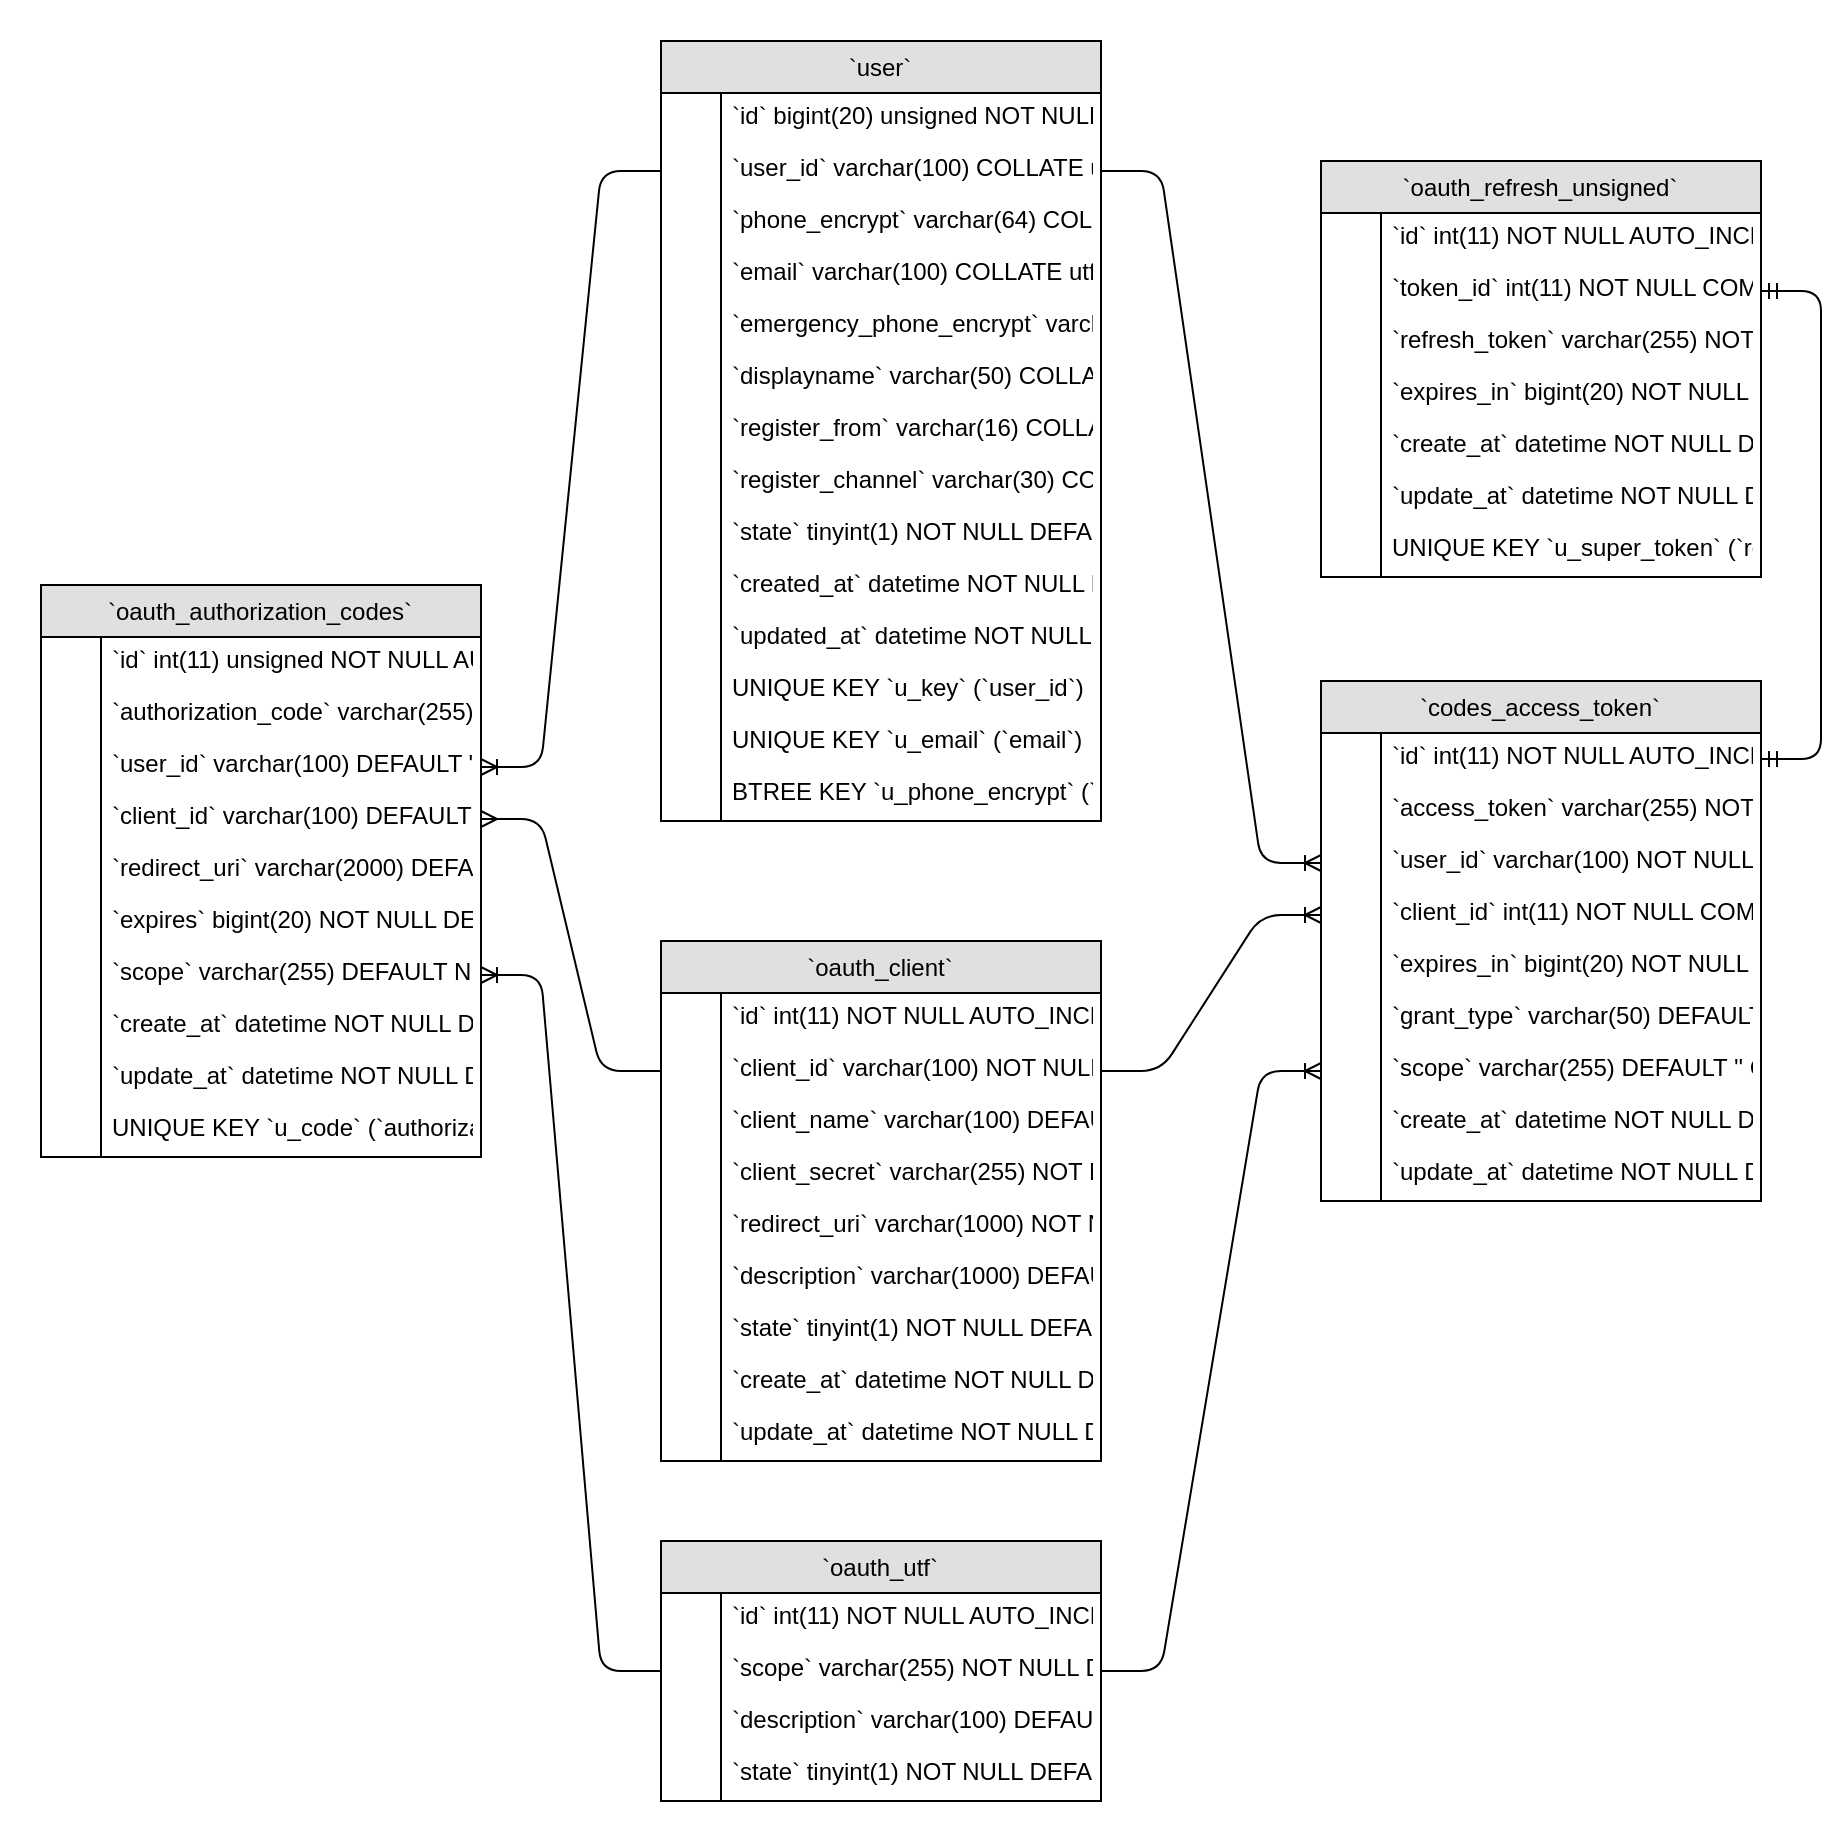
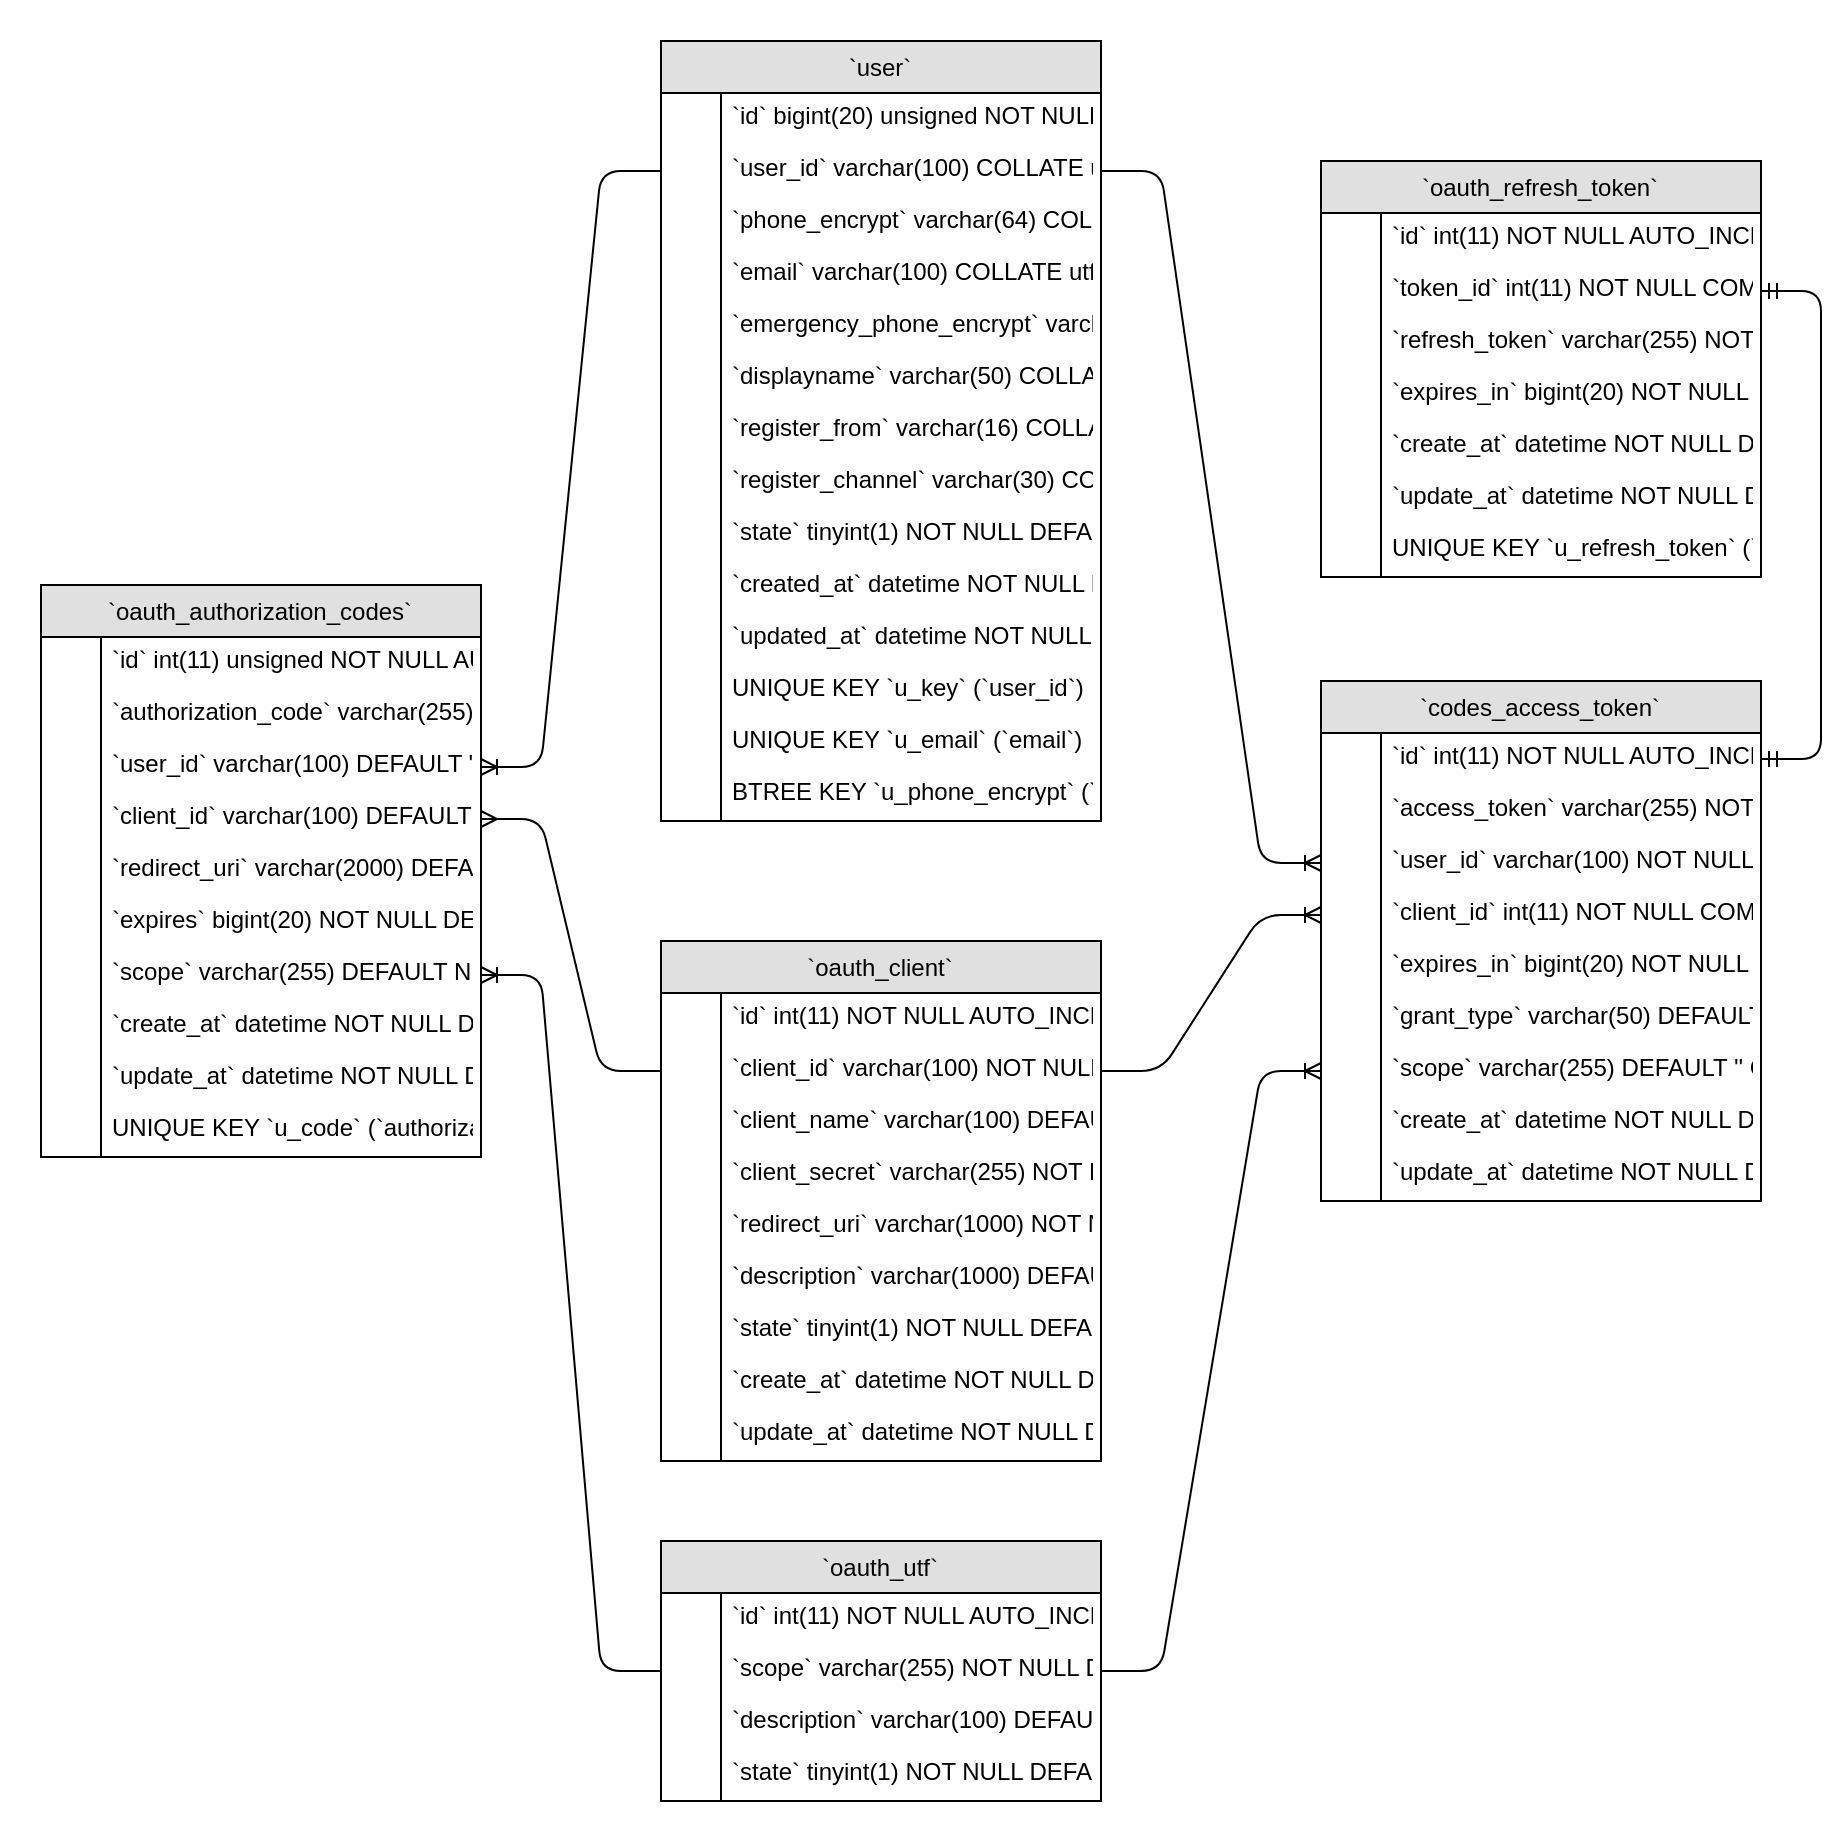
node "`oauth_refresh_unsigned`": label "`oauth_refresh_unsigned`" -> "`oauth_refresh_token`"
node "UNIQUE KEY `u_super_token` (`refresh_token`)": label "UNIQUE KEY `u_super_token` (`refresh_token`)" -> "UNIQUE KEY `u_refresh_token` (`refresh_token`)"
